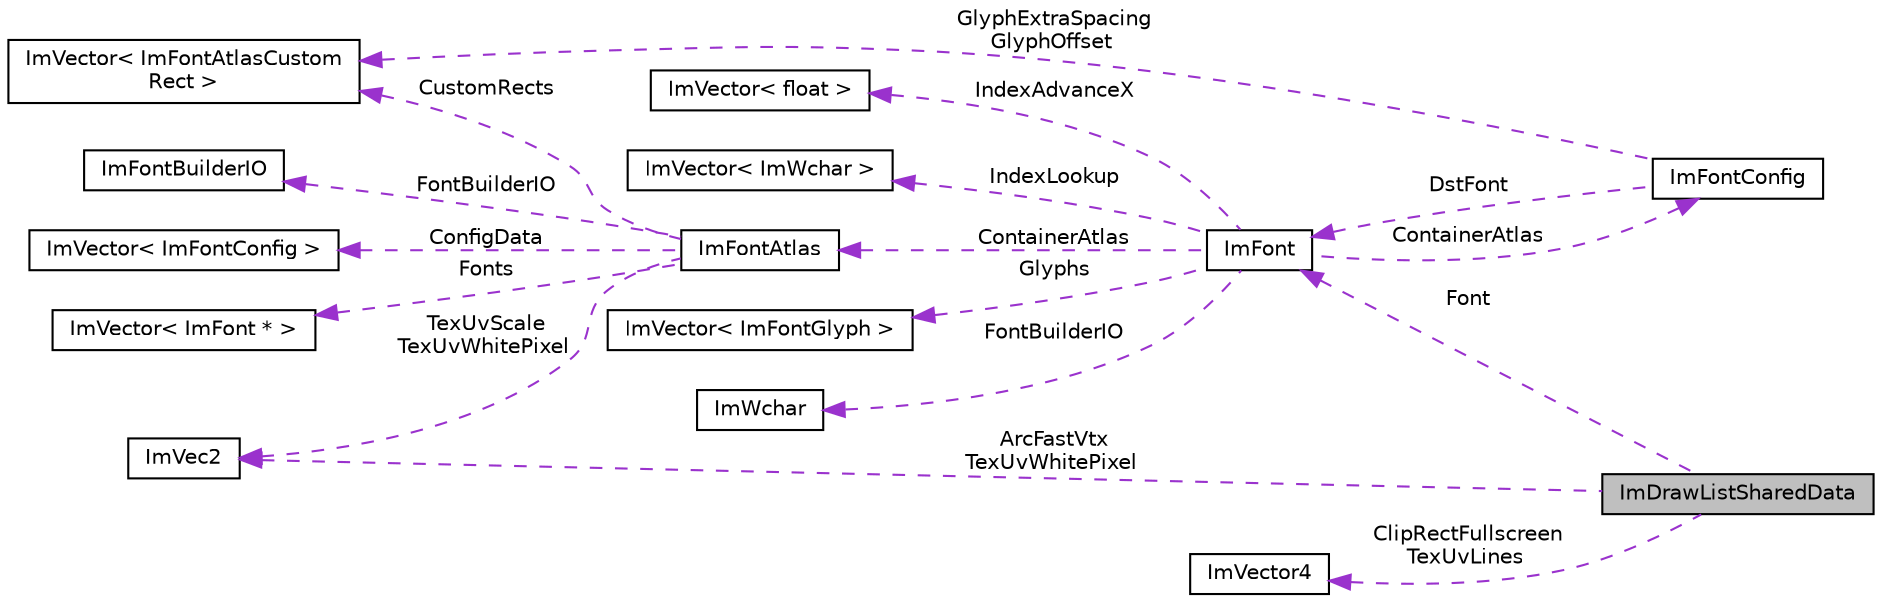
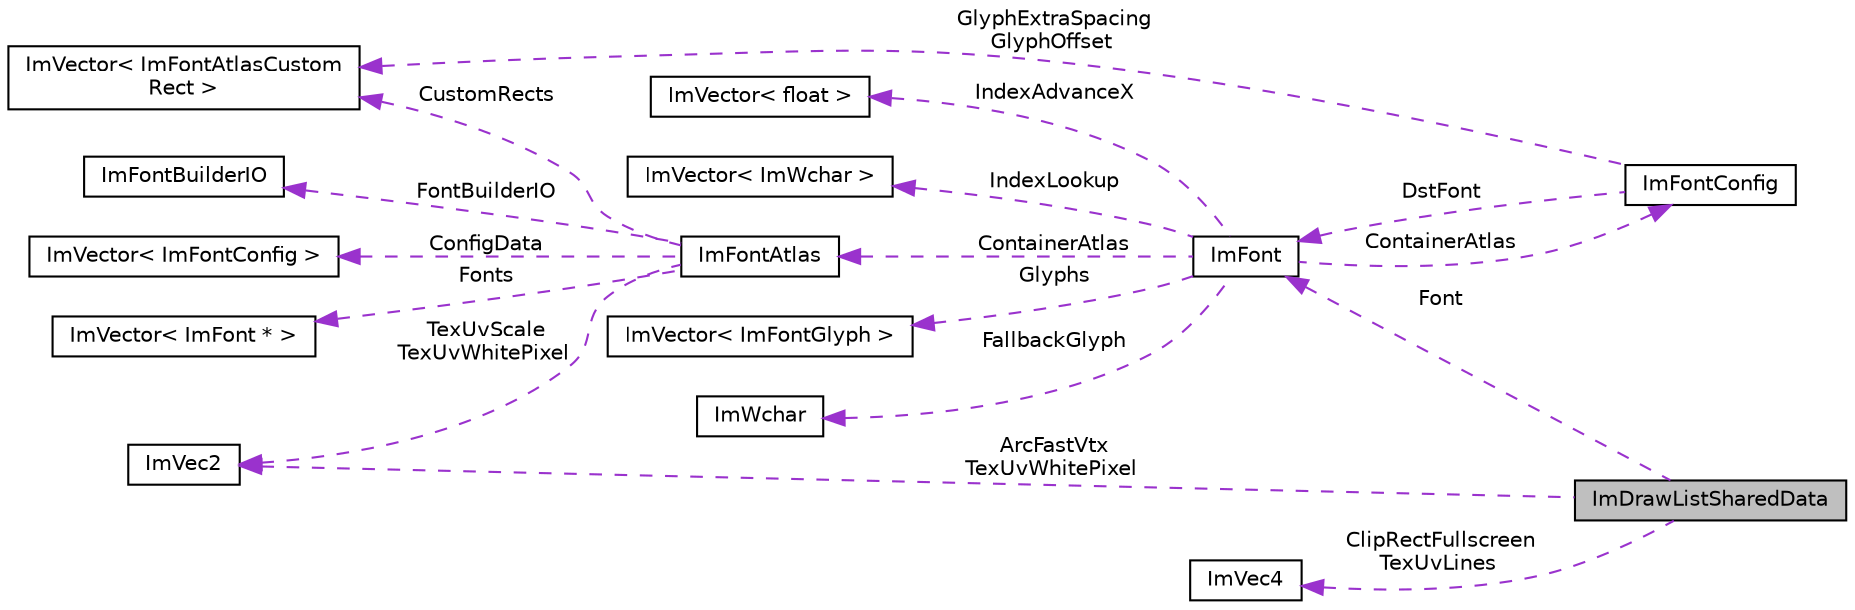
edge "ImFont" -> "ImWchar": label " FontBuilderIO" -> " FallbackGlyph"
node "ImVector4": label "ImVector4" -> "ImVec4"
